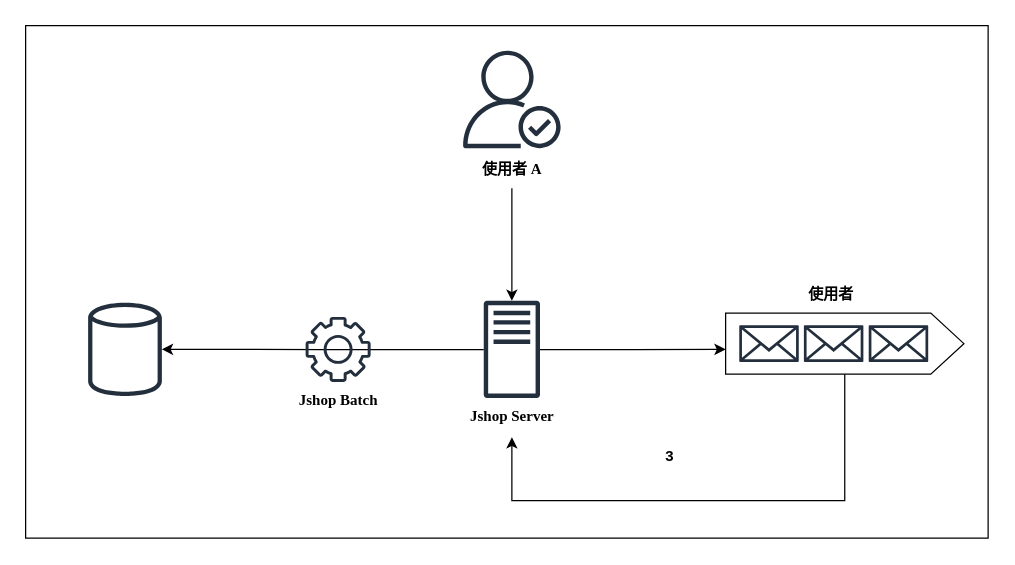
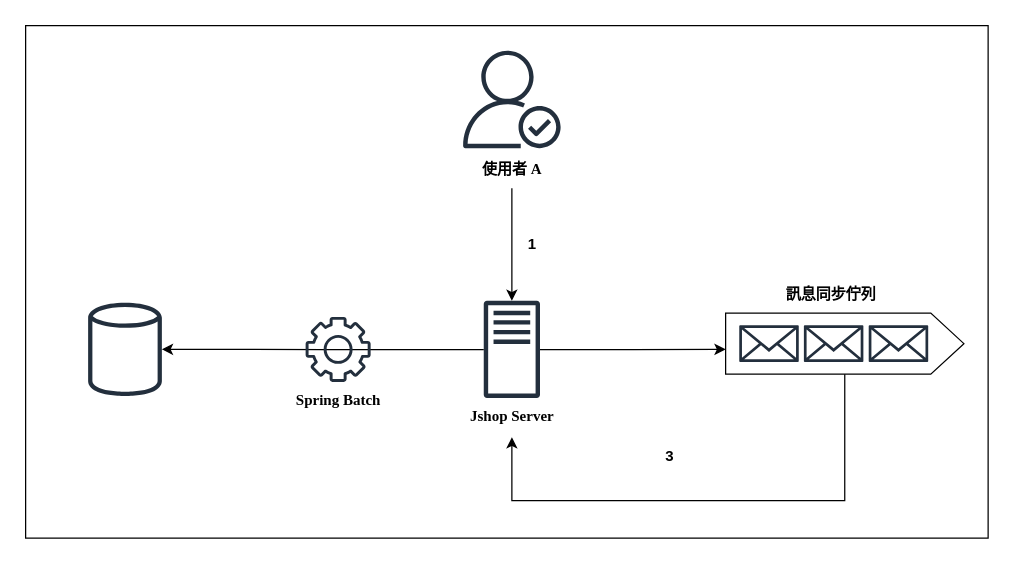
node "1": added
node "使用者": label "使用者" -> "訊息同步佇列"
node "Jshop Batch": label "Jshop Batch" -> "Spring Batch"
